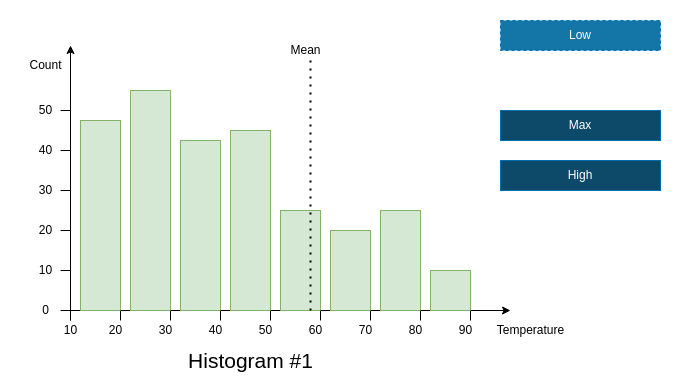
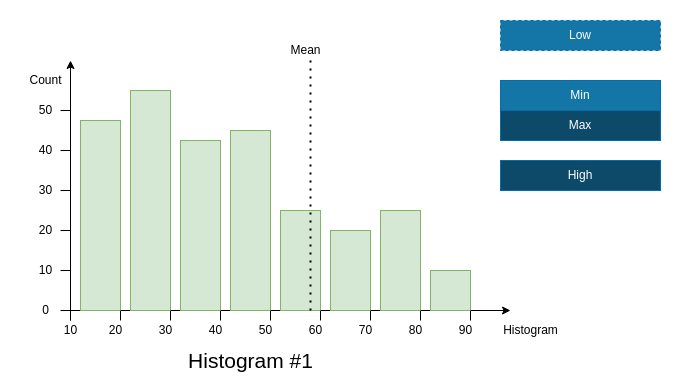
node "Count": moved (46, 66) -> (46, 81)
node "Min": added
node "Temperature": label "Temperature" -> "Histogram"
